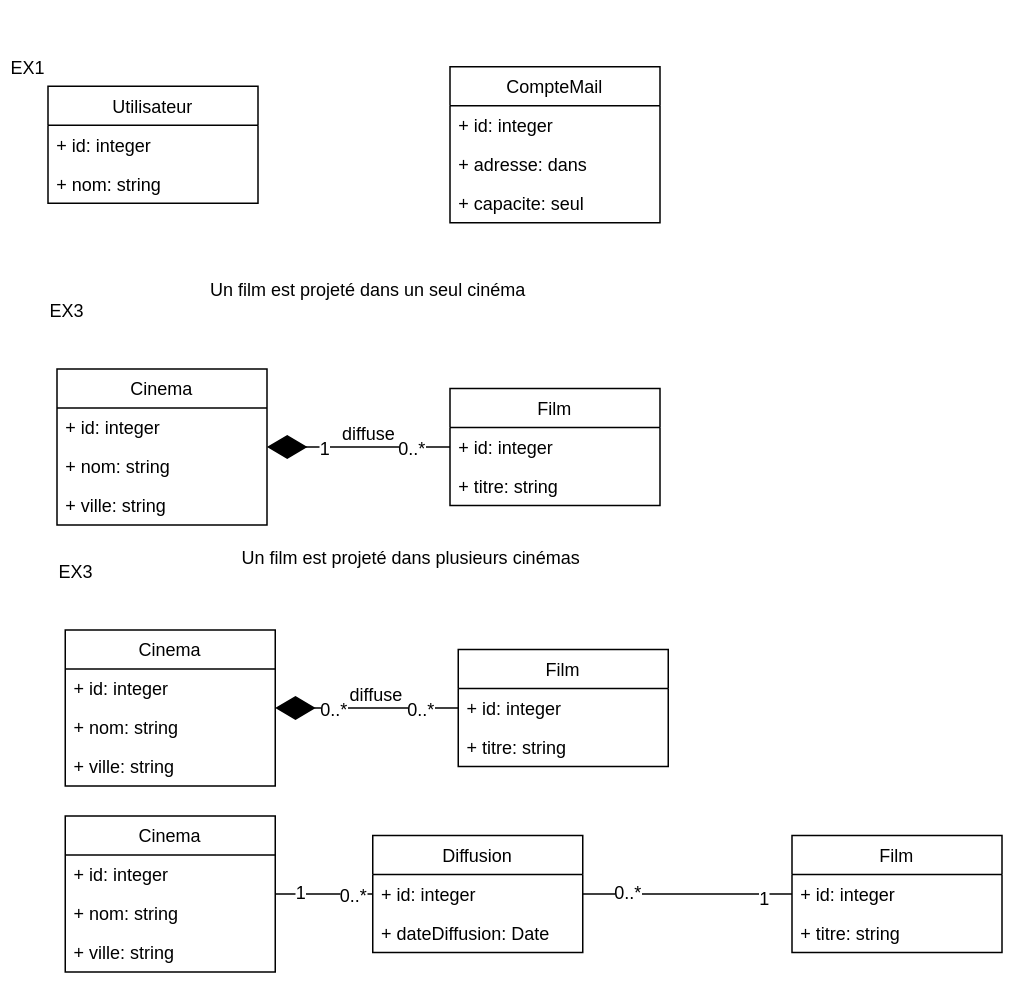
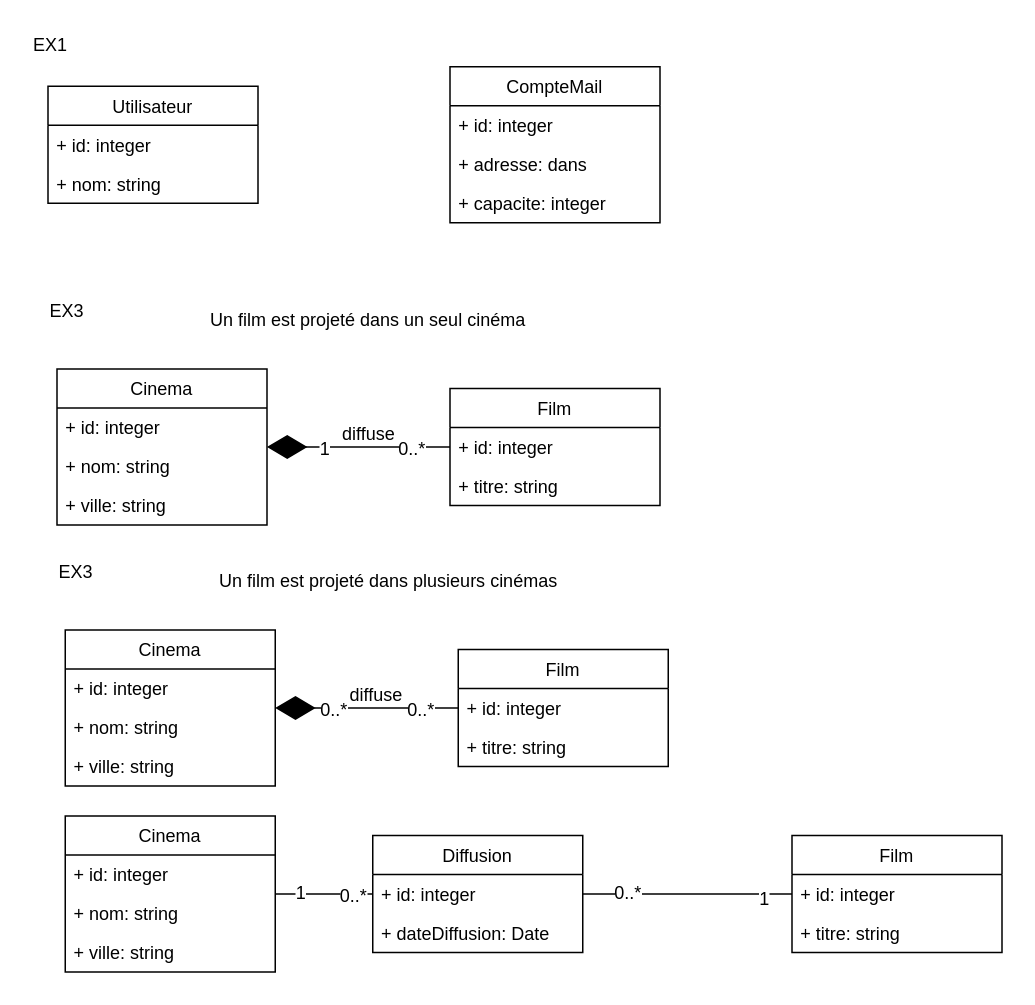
node "EX1": moved (33, 63) -> (56, 41)
node "+ capacite: seul": label "+ capacite: seul" -> "+ capacite: integer"
node "Un film est projeté dans un seul cinéma": moved (373, 285) -> (373, 315)
node "Un film est projeté dans plusieurs cinémas": moved (416, 554) -> (393, 576)
